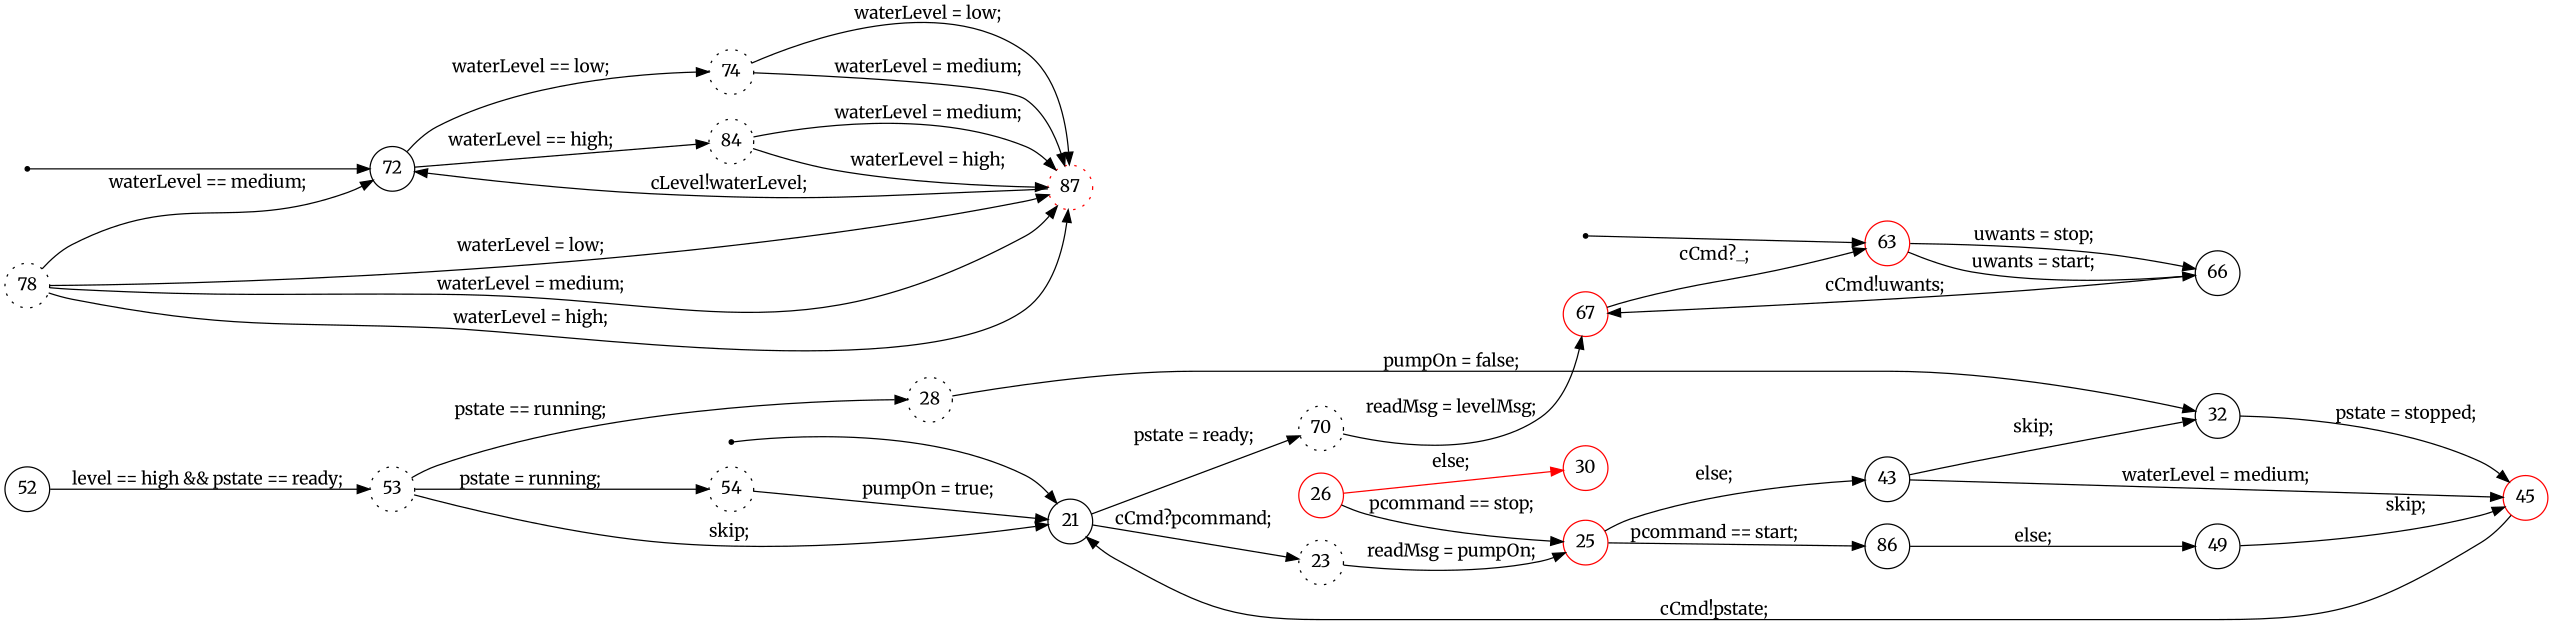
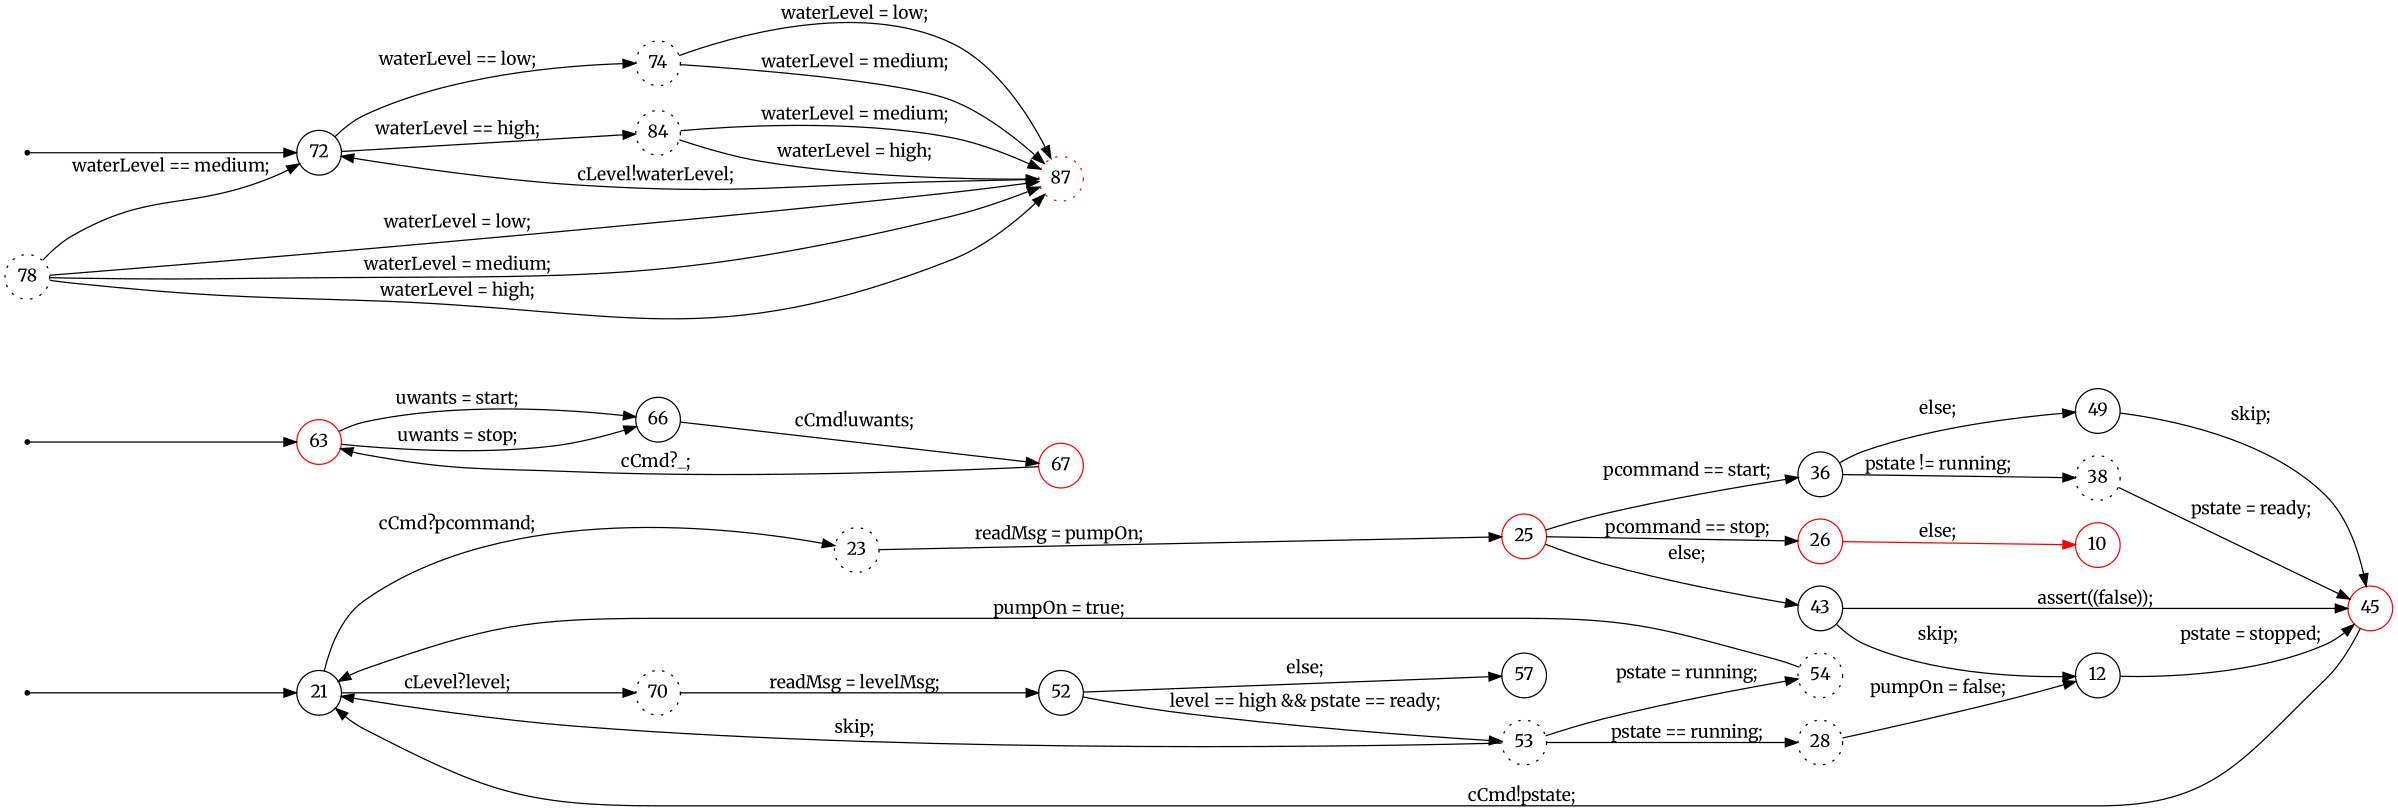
node "32": label "32" -> "12"
edge "21" -> "70": label "pstate = ready; " -> "cLevel?level; "
edge "70" -> "67": now "70" -> "52"
node "30": label "30" -> "10"
edge "43" -> "45": label "waterLevel = medium; " -> "assert((false)); "
node "38": added
edge "26" -> "25": reversed
node "86": label "86" -> "36"
node "57": added
